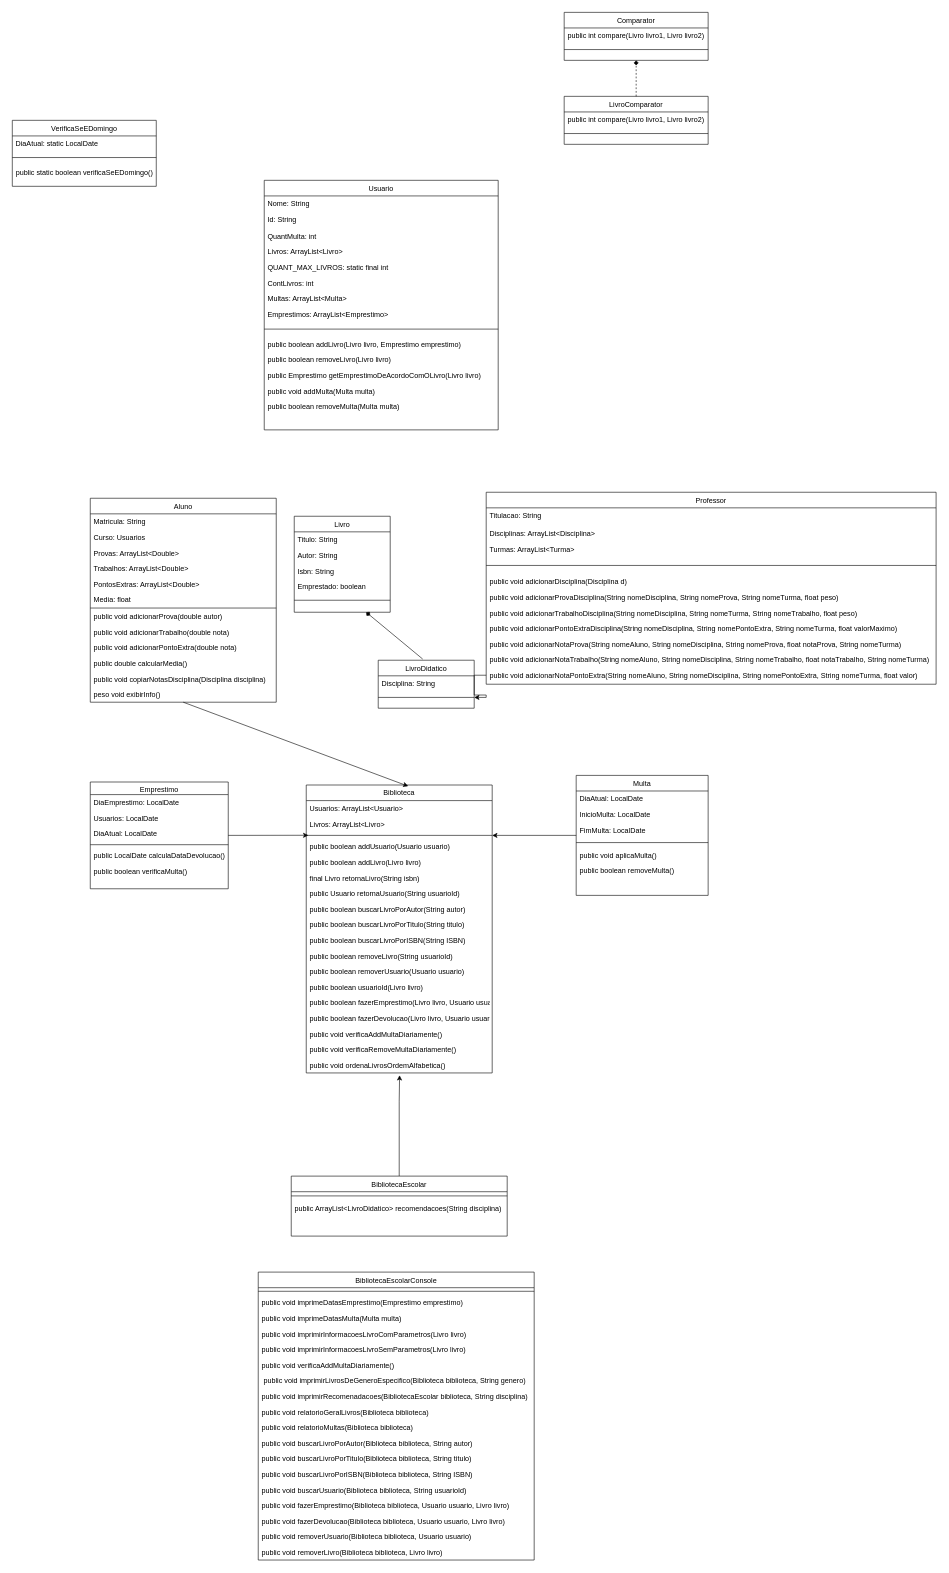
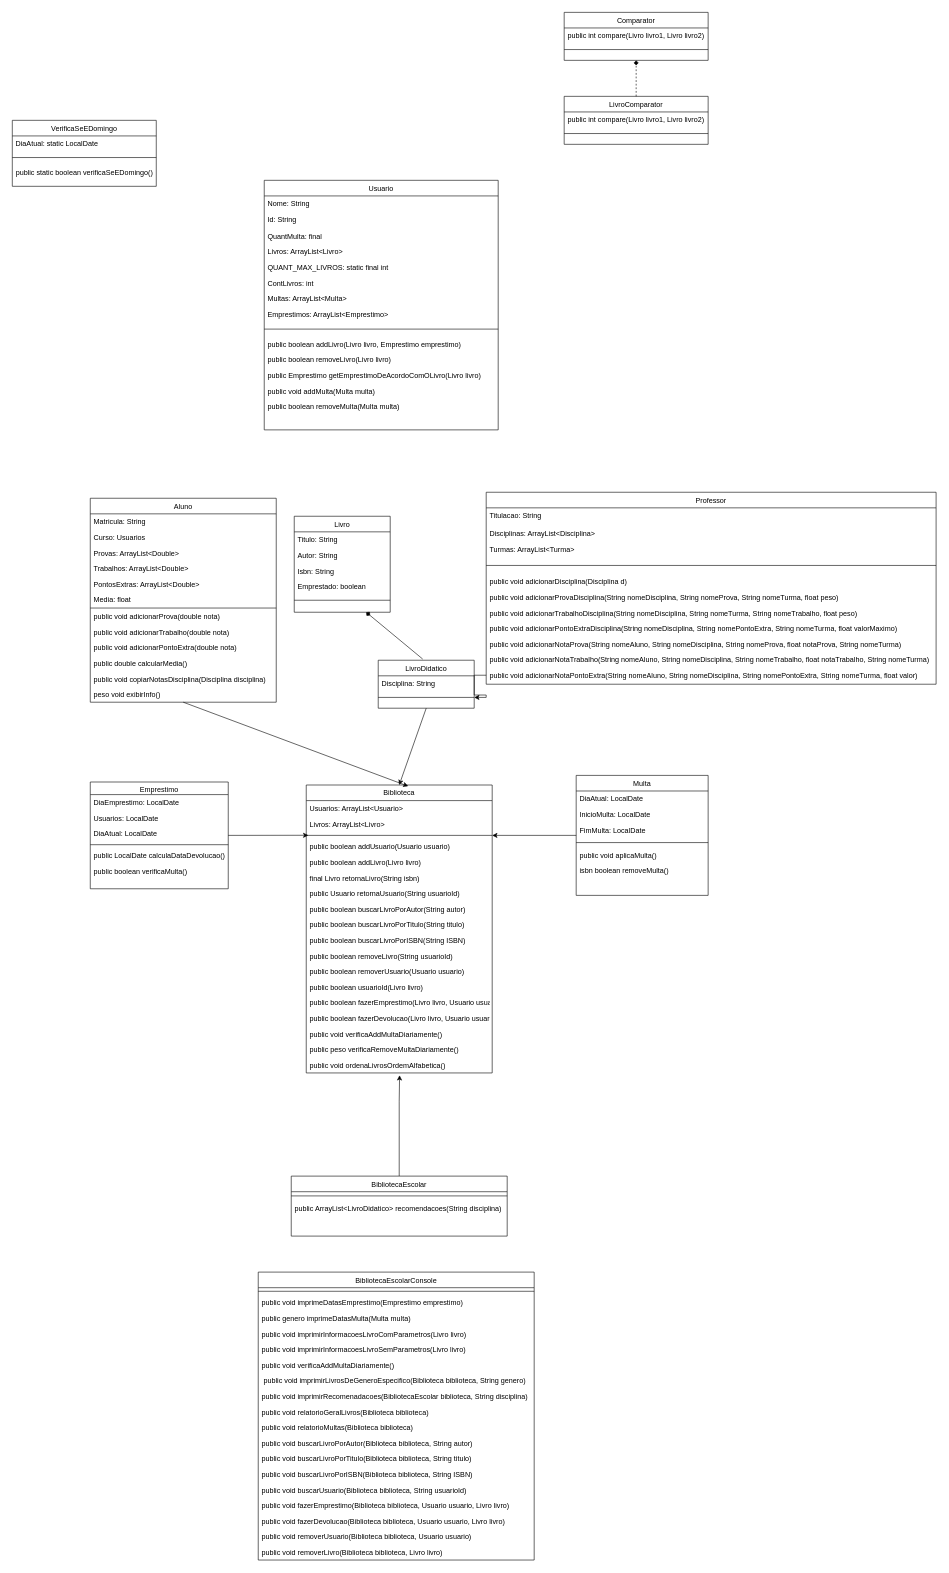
node "QuantMulta: int": label "QuantMulta: int" -> "QuantMulta: final"
node "public void adicionarProva(double autor)": label "public void adicionarProva(double autor)" -> "public void adicionarProva(double nota)"
edge "LivroDidatico" -> "Biblioteca": added
node "public boolean removeMulta()": label "public boolean removeMulta()" -> "isbn boolean removeMulta()"
node "public void verificaRemoveMultaDiariamente()": label "public void verificaRemoveMultaDiariamente()" -> "public peso verificaRemoveMultaDiariamente()"
node "public void imprimeDatasMulta(Multa multa)": label "public void imprimeDatasMulta(Multa multa)" -> "public genero imprimeDatasMulta(Multa multa)"
